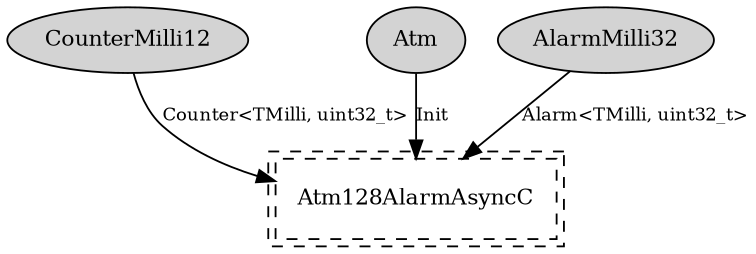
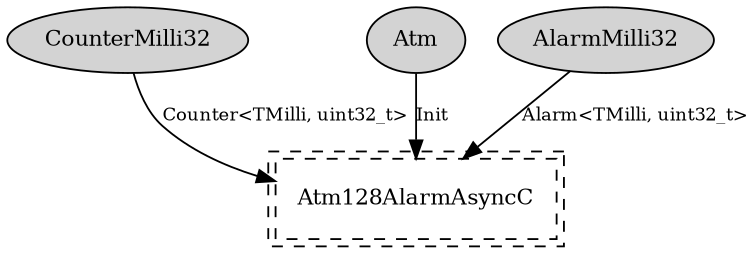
node "CounterMilli12": label "CounterMilli12" -> "CounterMilli32"
